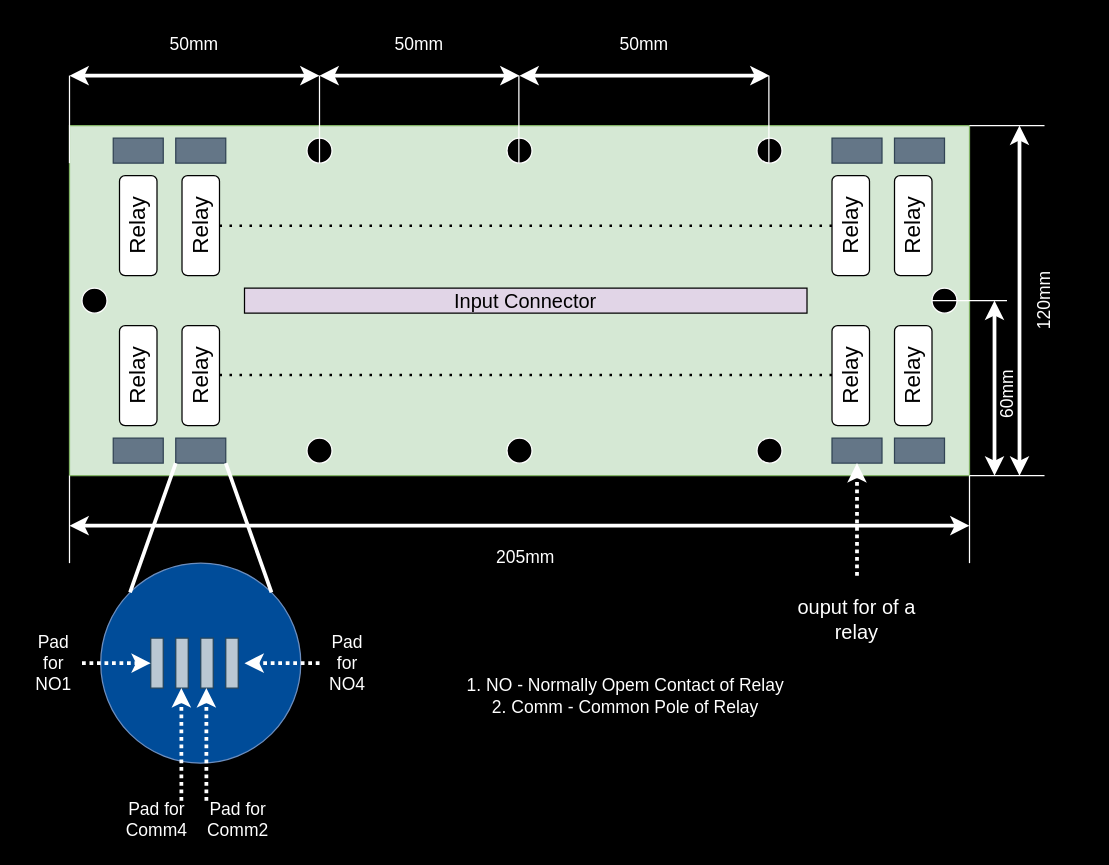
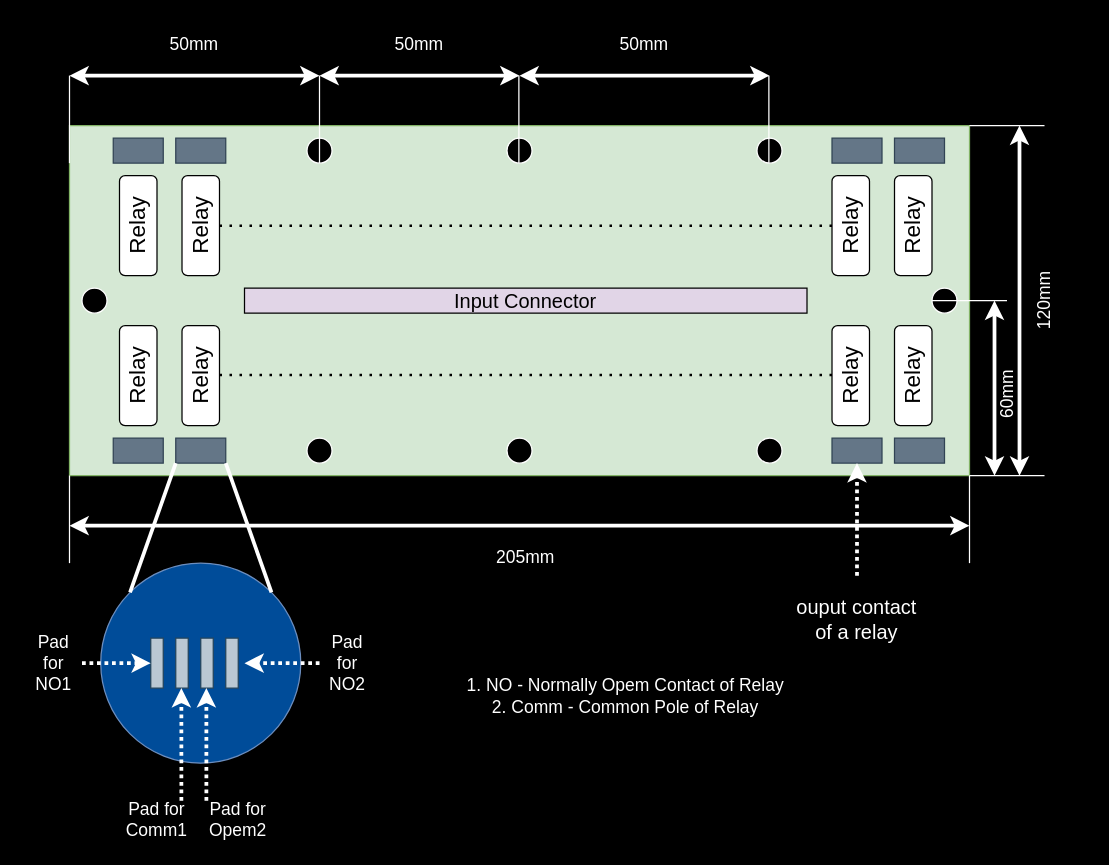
node "ouput for of a relay": label "ouput for of a relay" -> "ouput contact of a relay"
node "Pad for NO4": label "Pad for NO4" -> "Pad for NO2"
node "Pad for Comm4": label "Pad for Comm4" -> "Pad for Comm1"
node "Pad for Comm2": label "Pad for Comm2" -> "Pad for Opem2"
